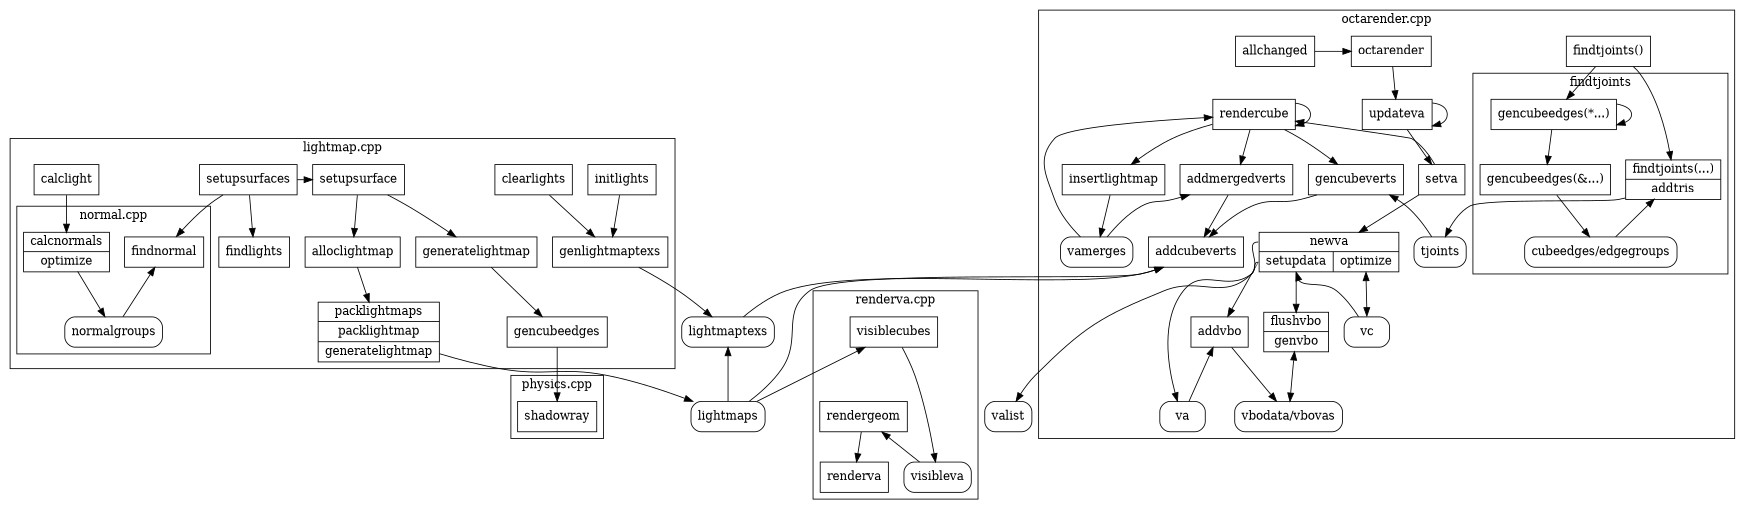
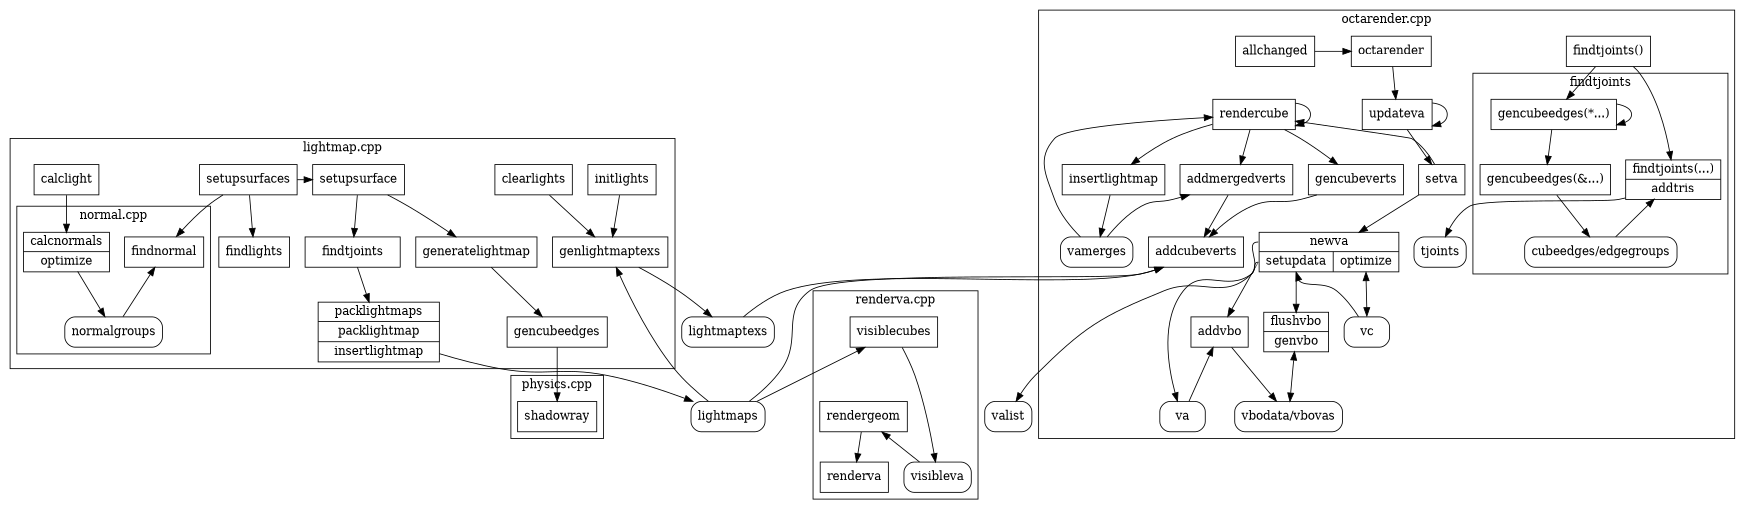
edge "tjoints" -> "gencubeverts": removed
node "alloclightmap": label "alloclightmap" -> "findtjoints"
node "packlightmaps": text "generatelightmap" -> "insertlightmap"
edge "lightmaps" -> "lightmaptexs": now "lightmaps" -> "genlightmaptexs"
